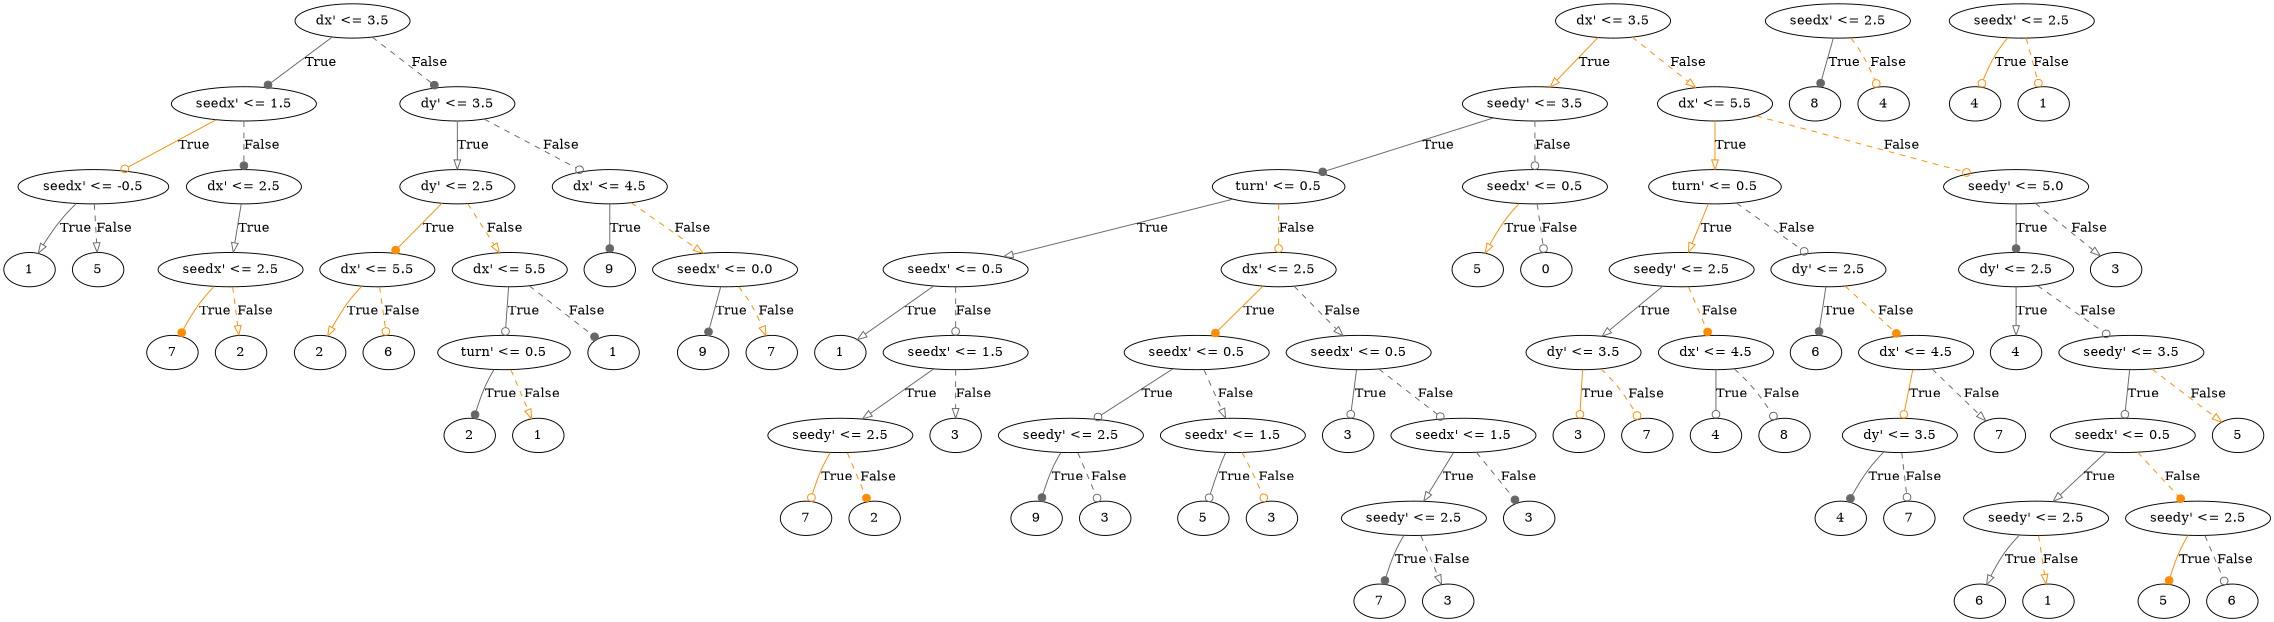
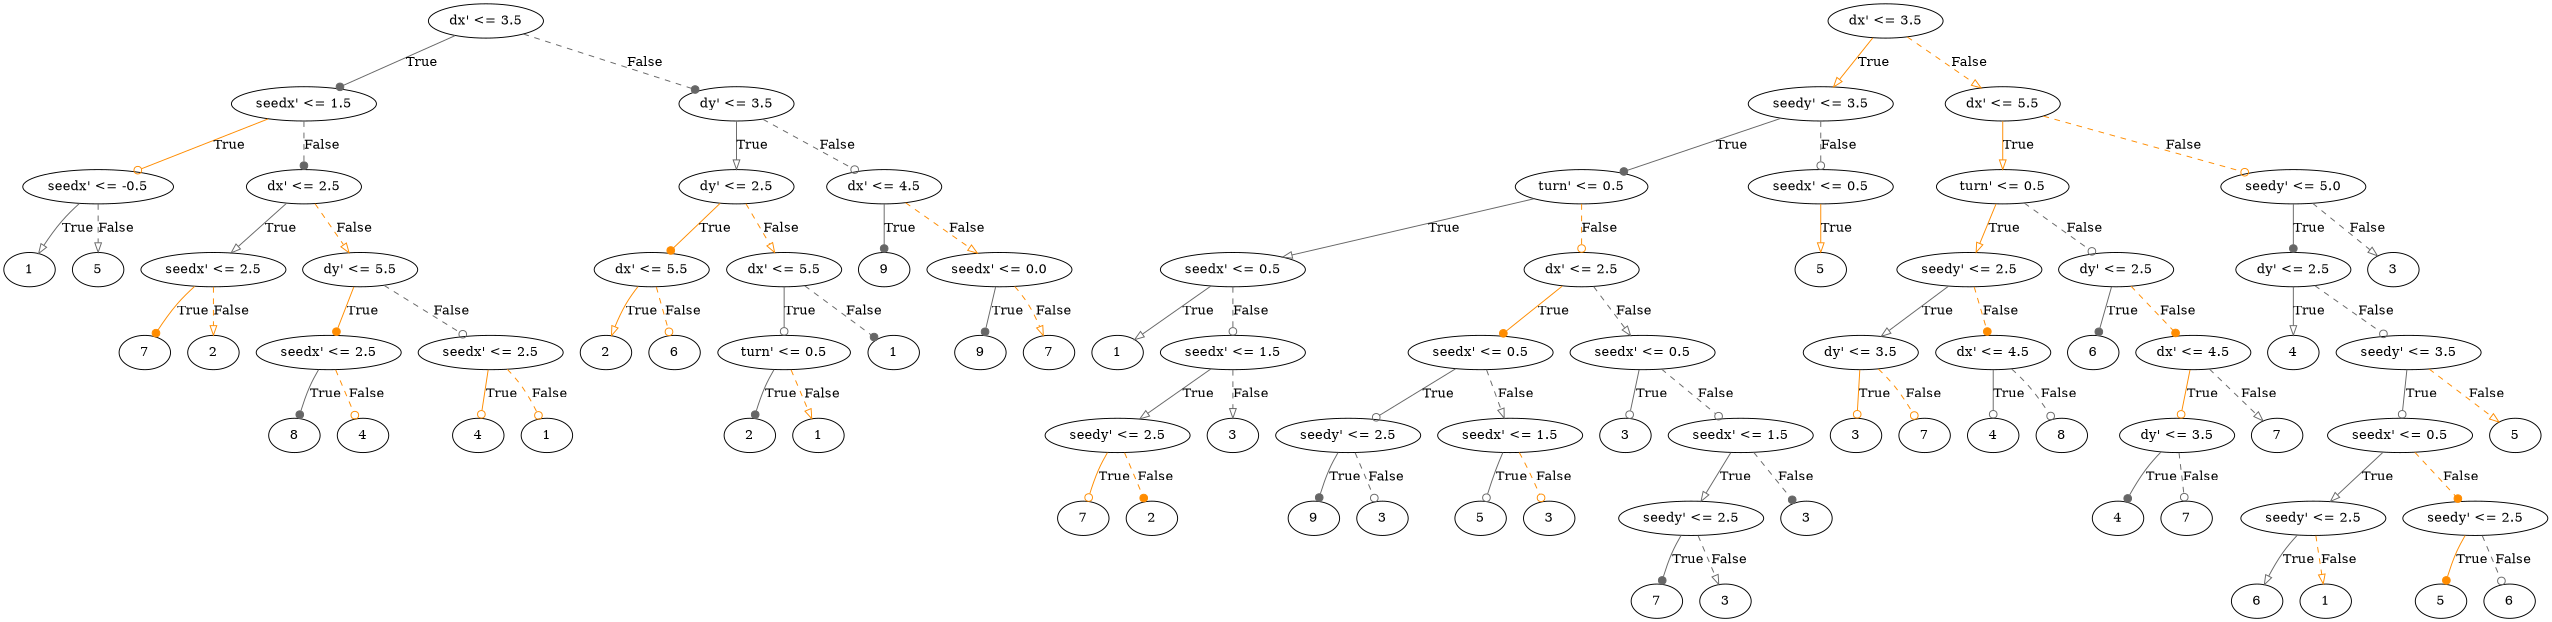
node "dy' <= 5.5": added
node "0": removed
